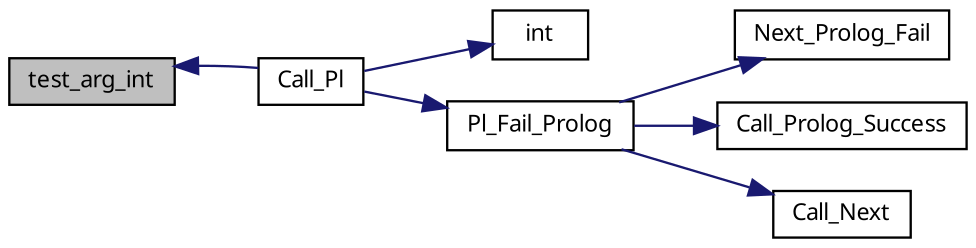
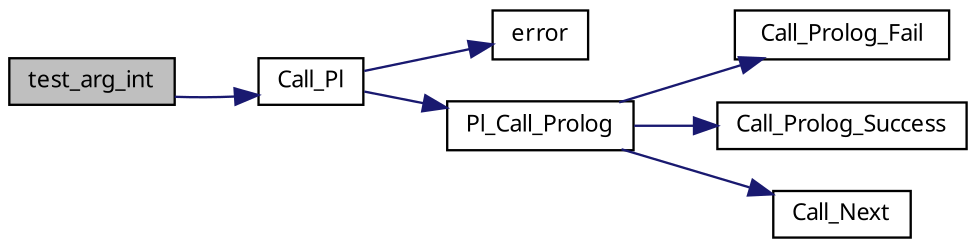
node "int": label "int" -> "error"
node "Next_Prolog_Fail": label "Next_Prolog_Fail" -> "Call_Prolog_Fail"
edge "Call_Pl" -> "test_arg_int": reversed
node "Pl_Fail_Prolog": label "Pl_Fail_Prolog" -> "Pl_Call_Prolog"
